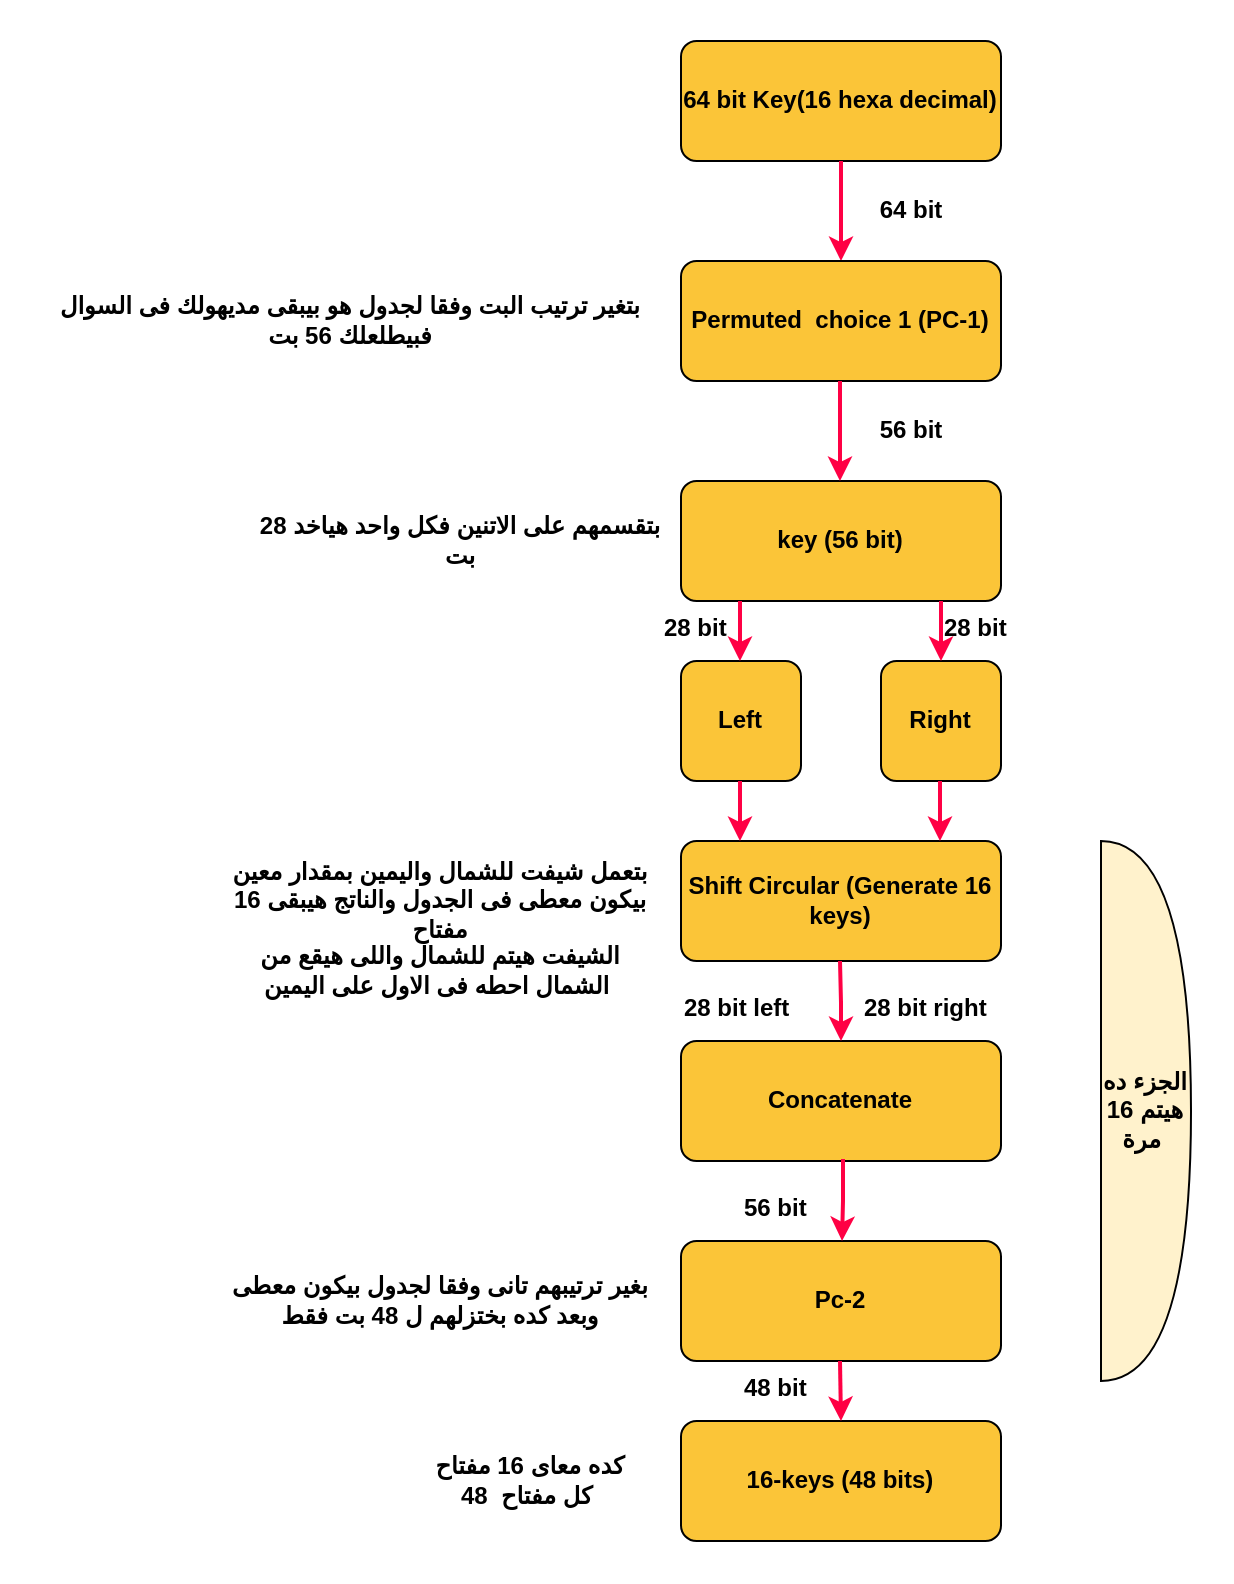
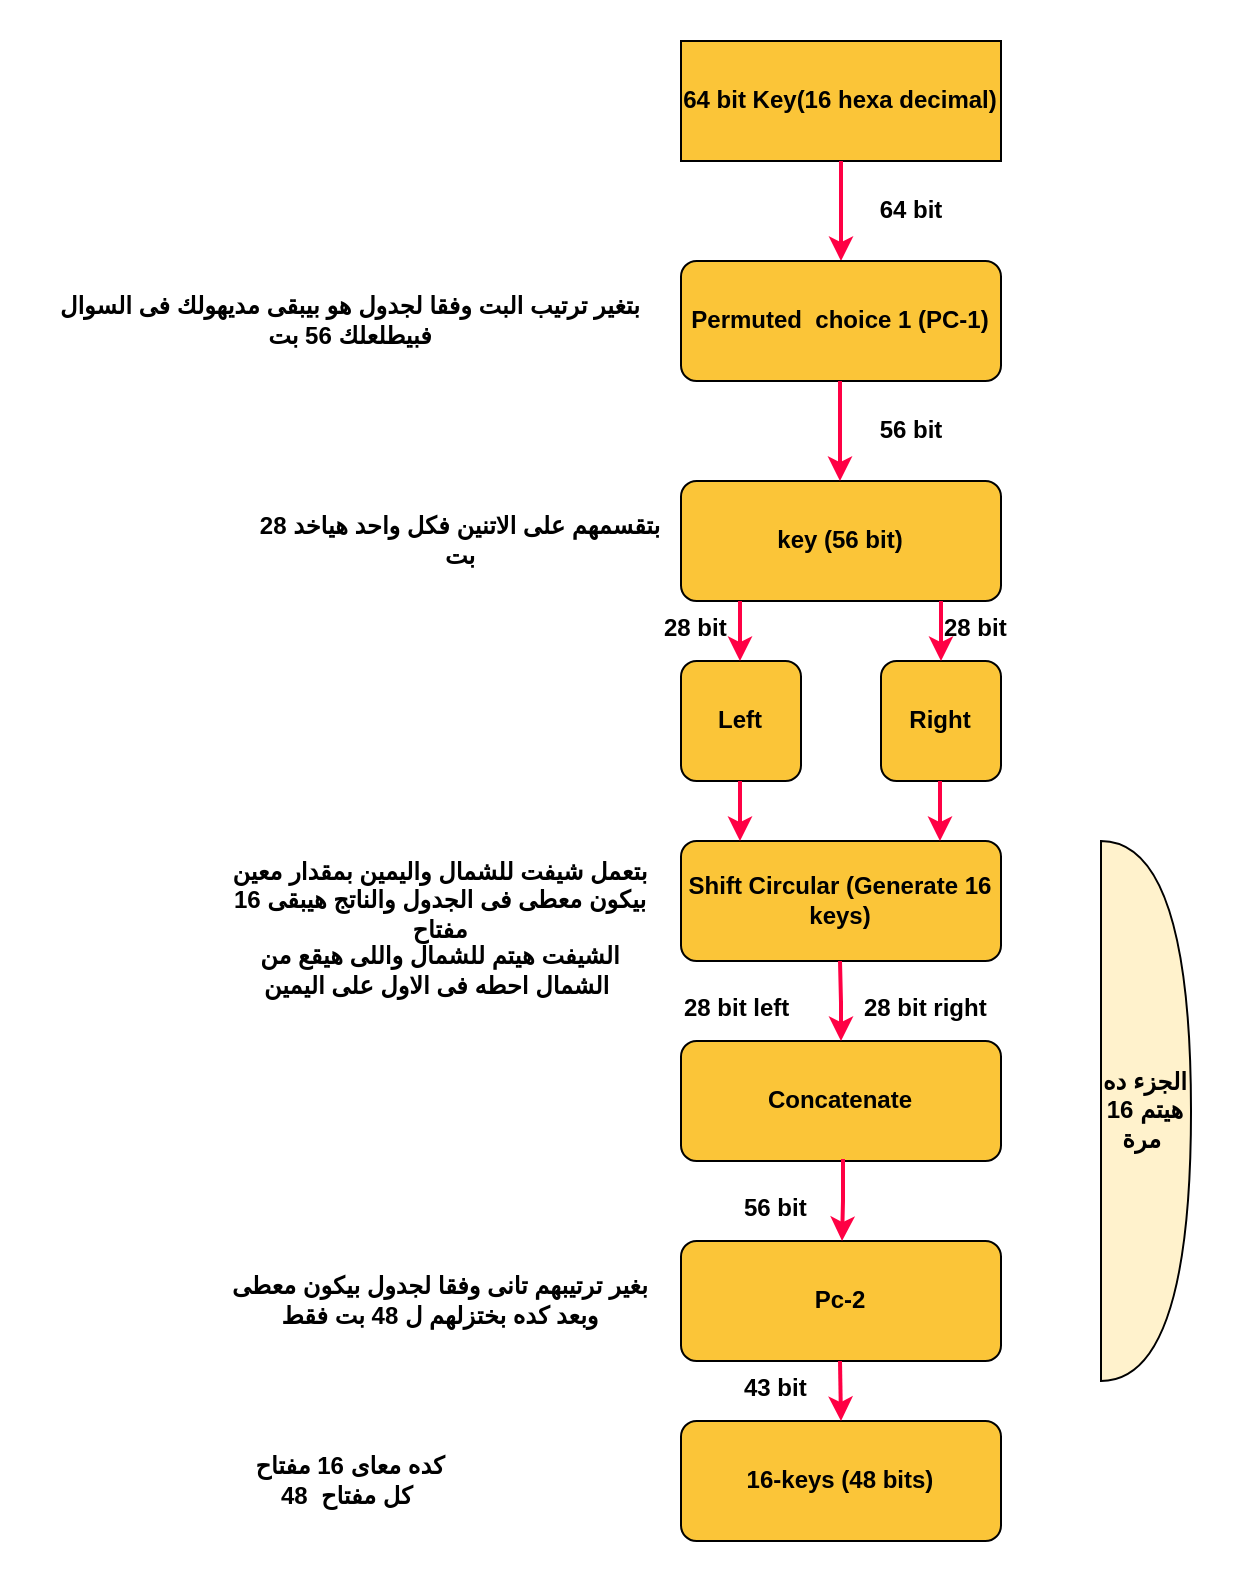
node "64 bit Key(16 hexa decimal)": shape rounded rectangle -> rectangle
node "48 bit": label "48 bit" -> "43 bit"
node "كده معاى 16 مفتاح كل مفتاح 48": moved (531, 1481) -> (351, 1481)
